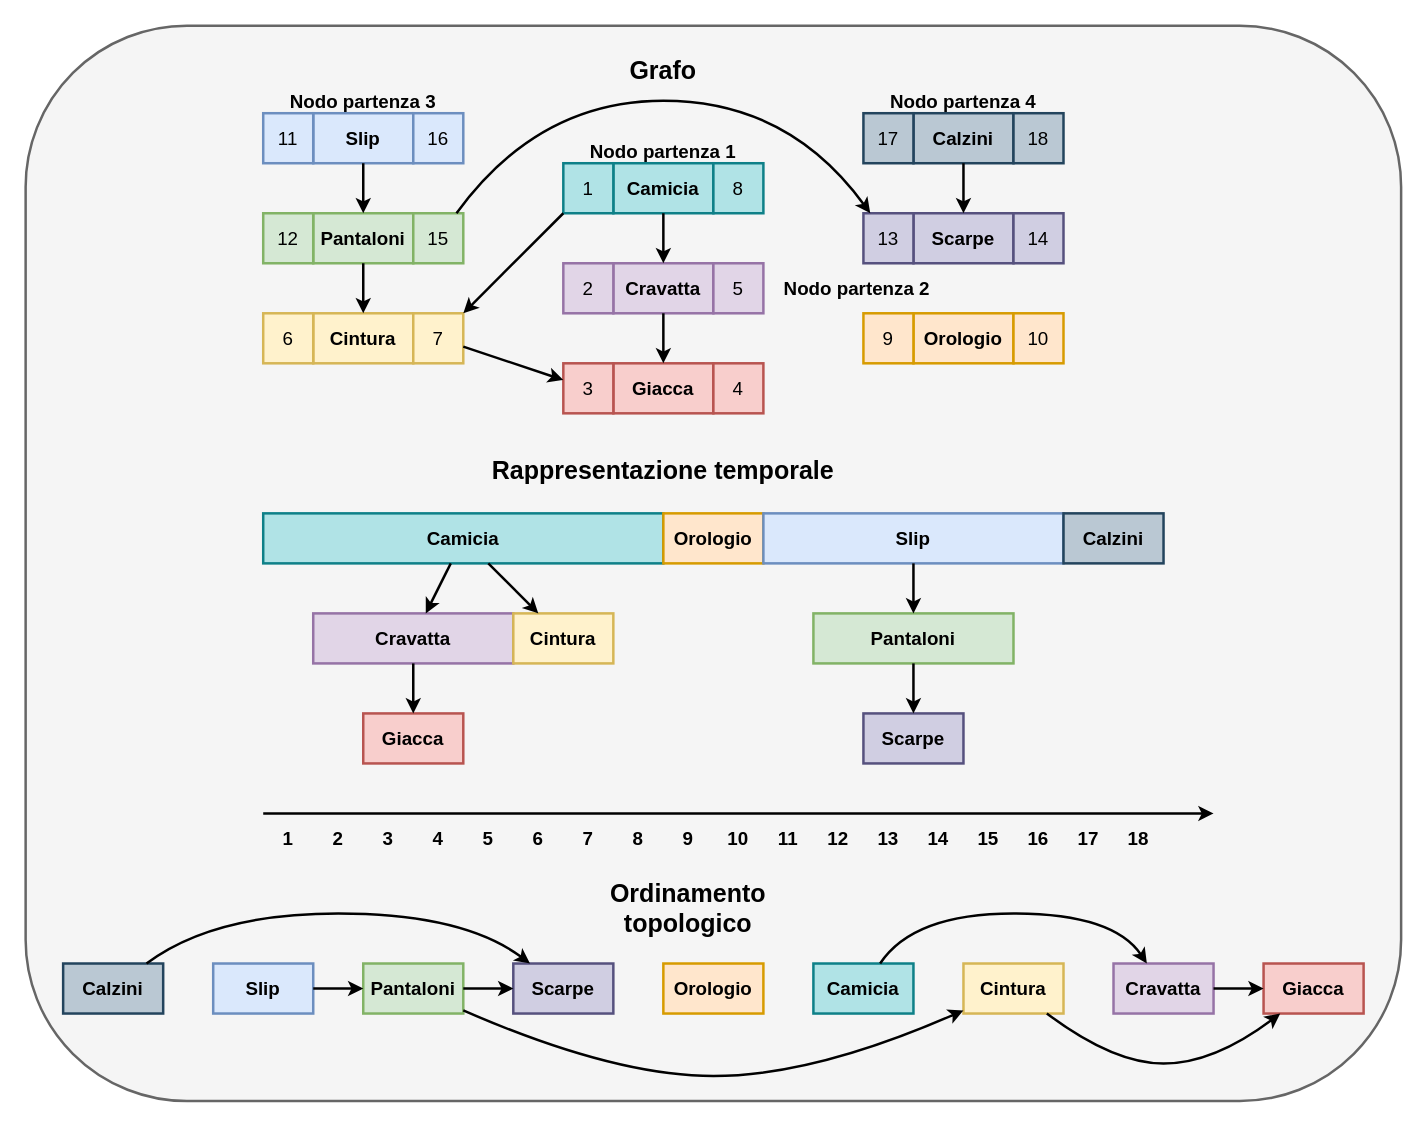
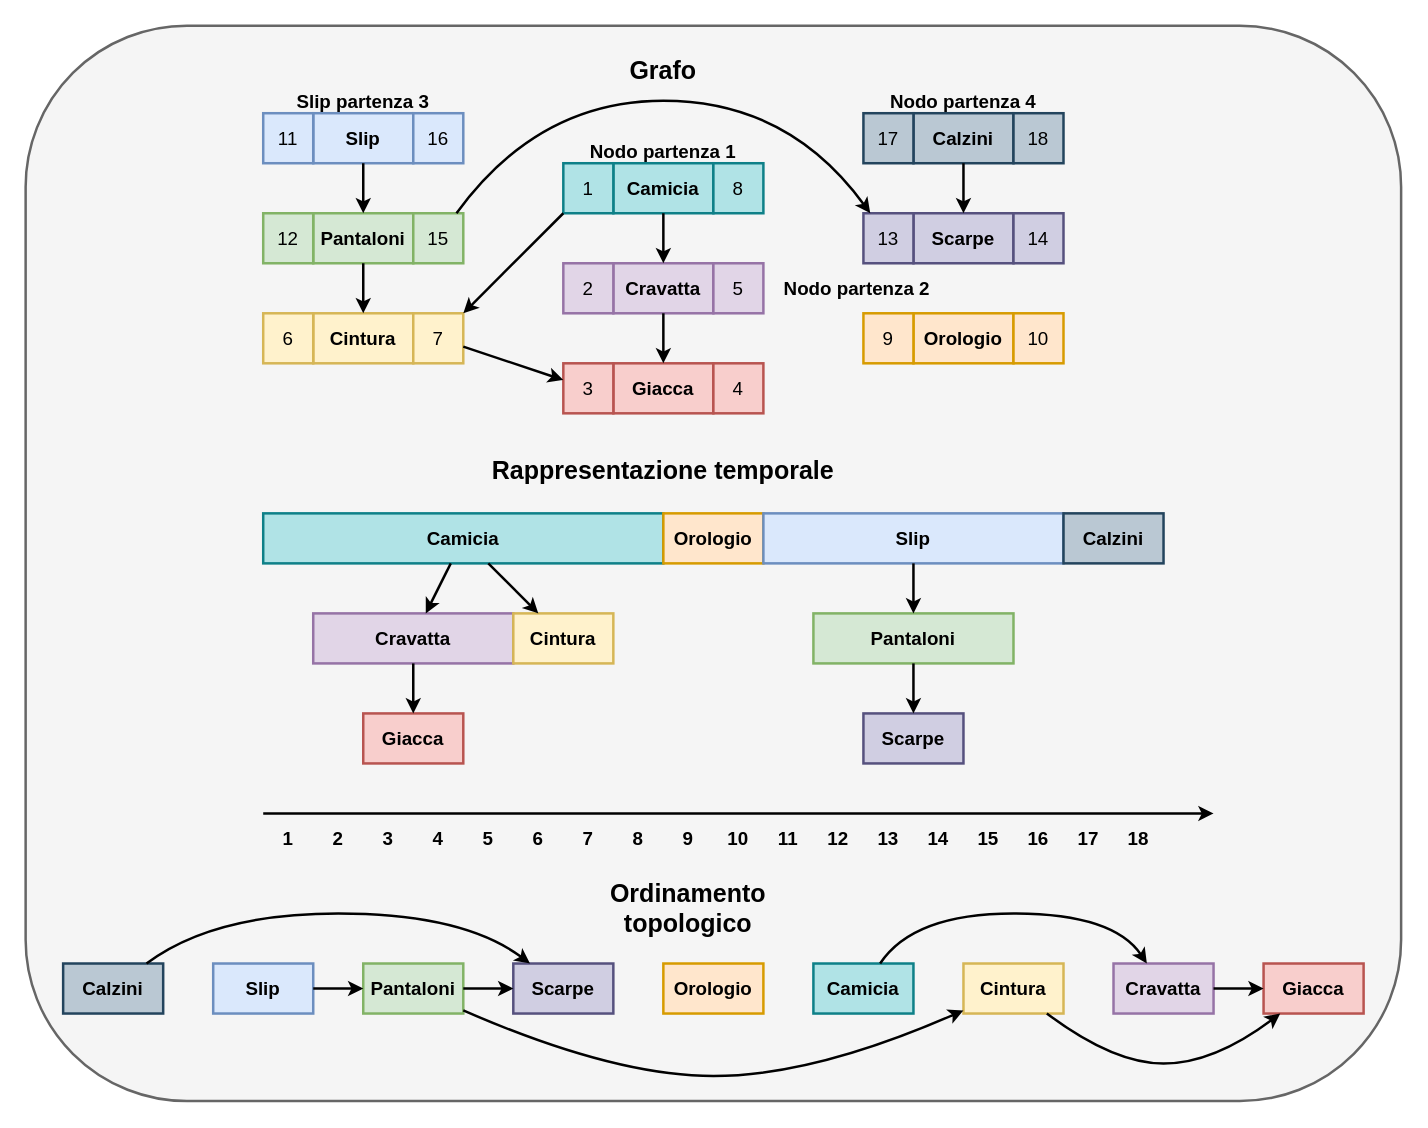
node "Nodo partenza 3": label "Nodo partenza 3" -> "Slip partenza 3"
